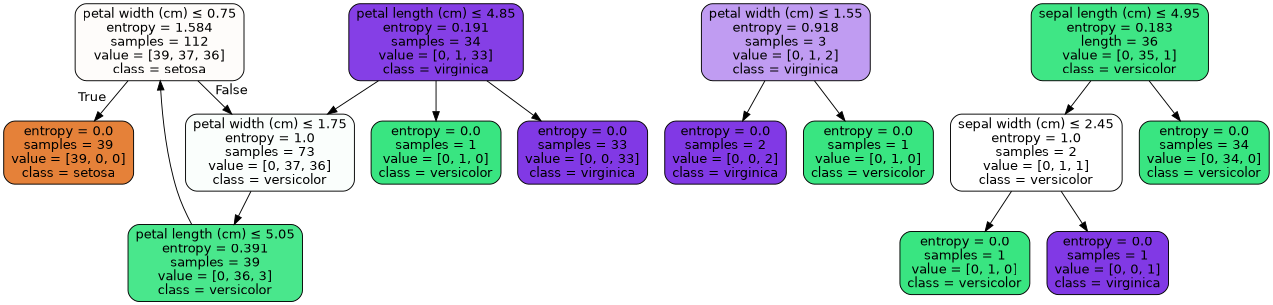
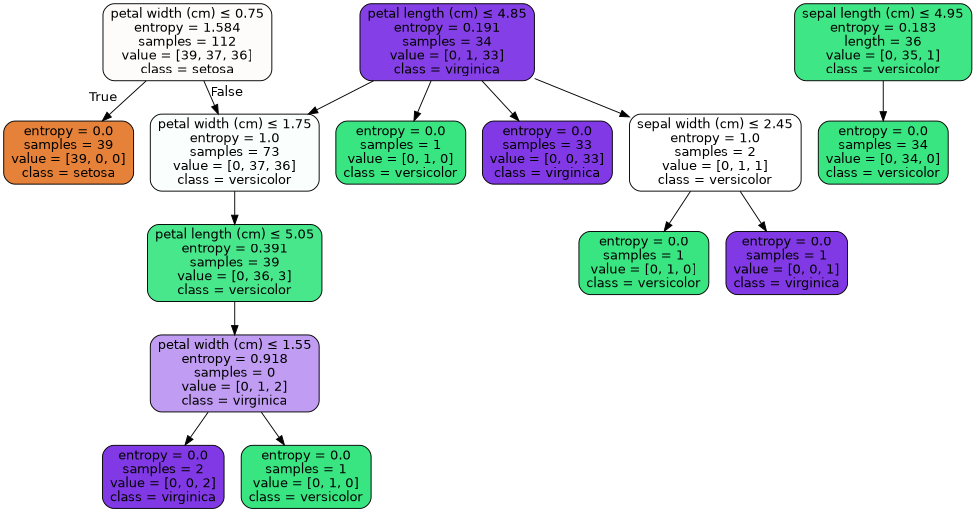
node "petal width (cm) ≤ 1.55": text "samples = 3" -> "samples = 0"
edge "sepal length (cm) ≤ 4.95" -> "sepal width (cm) ≤ 2.45": now "petal length (cm) ≤ 4.85" -> "sepal width (cm) ≤ 2.45"
edge "petal length (cm) ≤ 5.05" -> "petal width (cm) ≤ 0.75": now "petal length (cm) ≤ 5.05" -> "petal width (cm) ≤ 1.55"
